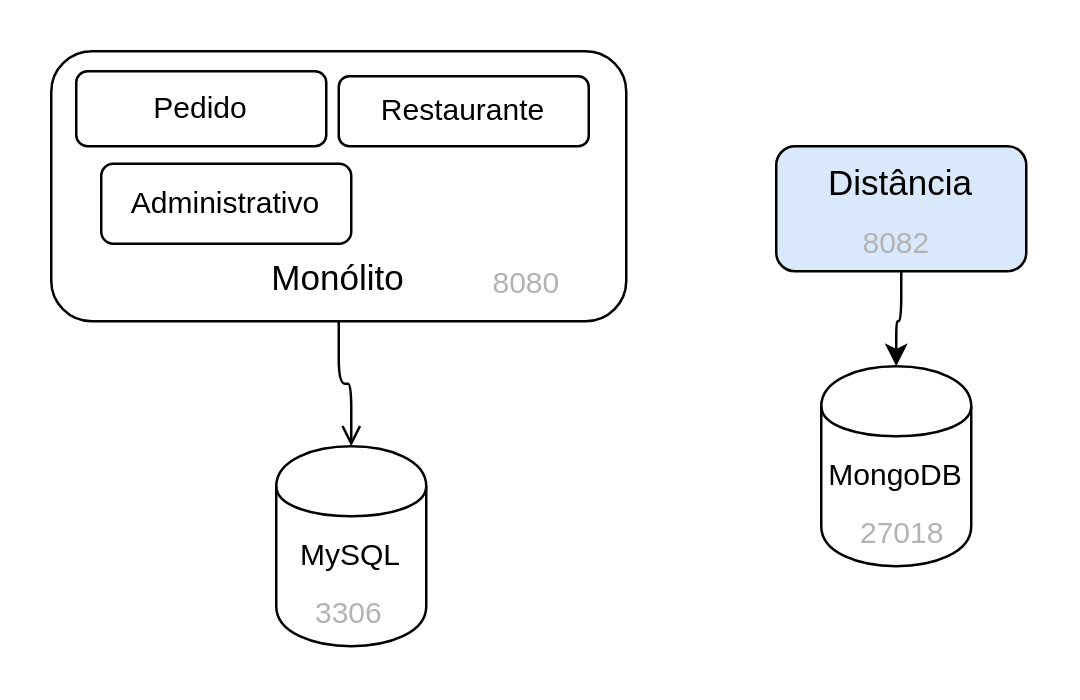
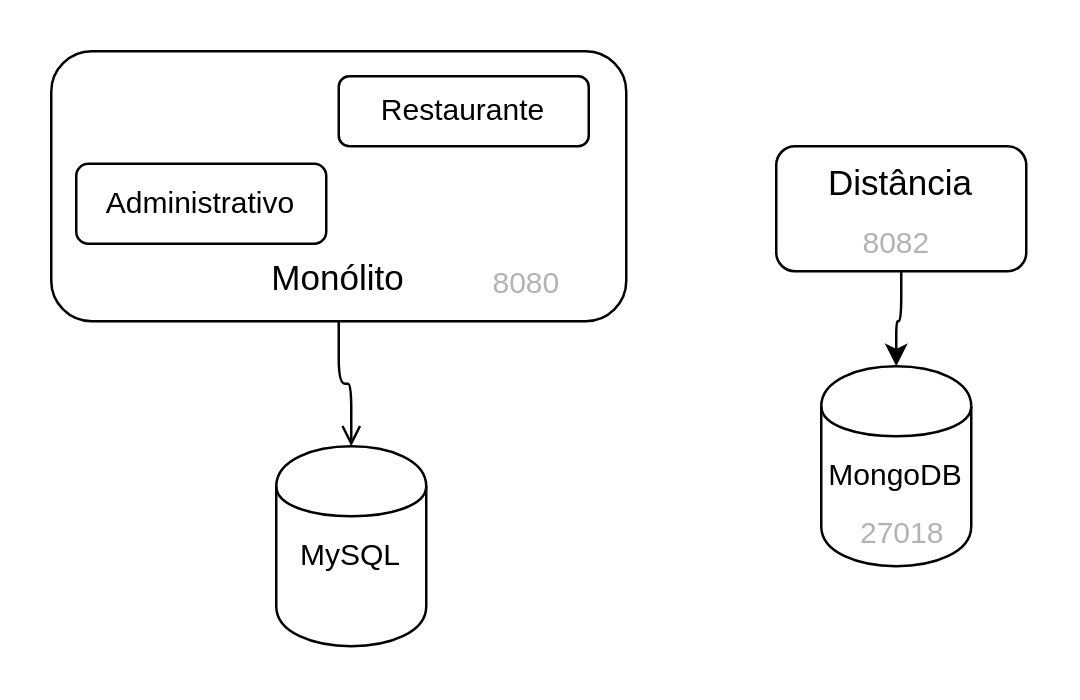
node "Pedido": removed
node "Administrativo": moved (226, 204) -> (201, 204)
node "Distância": fillcolor #dae8fc -> #ffffff
node "3306": removed
